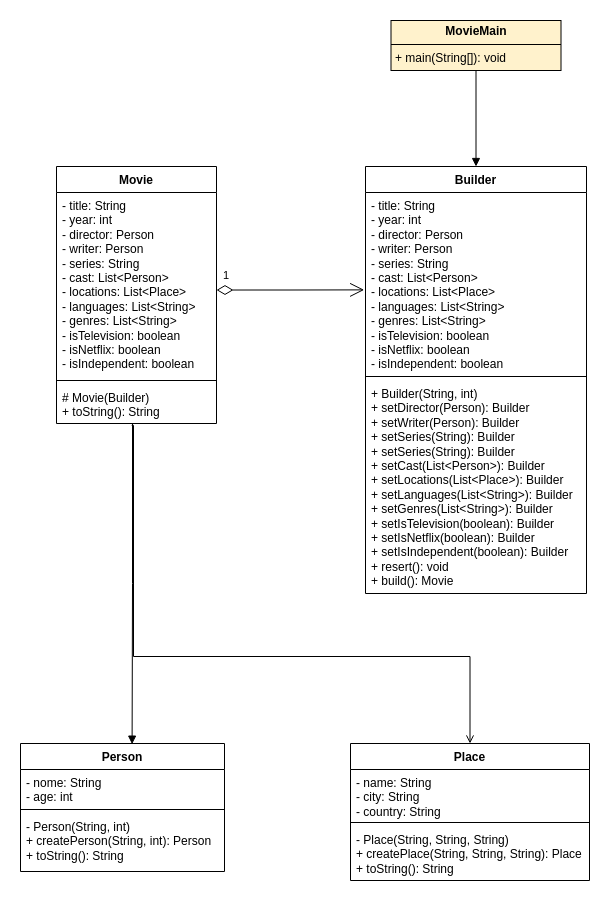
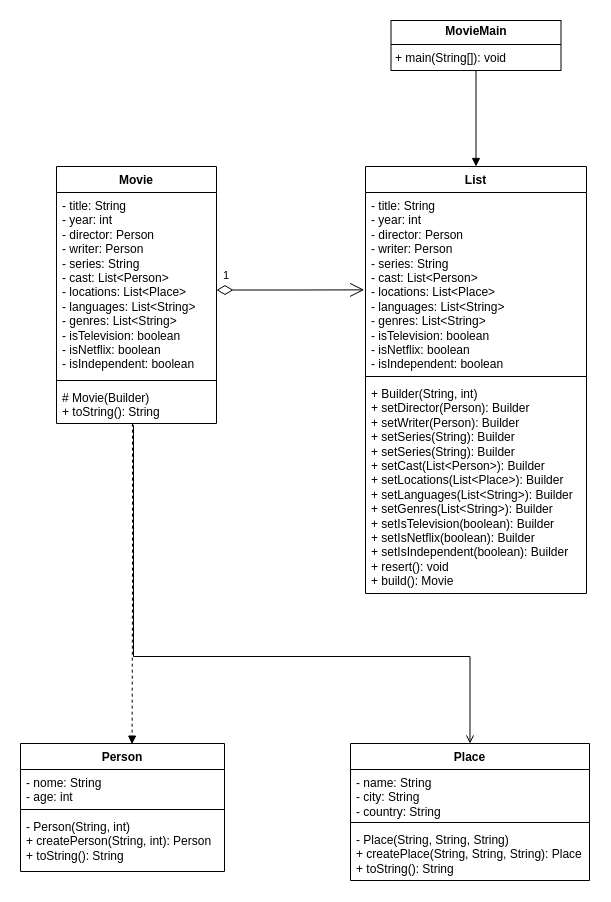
node "MovieMain + main(String[]): void": fillcolor #fff2cc -> #ffffff
node "Builder": label "Builder" -> "List"
edge "# Movie(Builder) + toString(): String" -> "Person": style solid -> dashed
